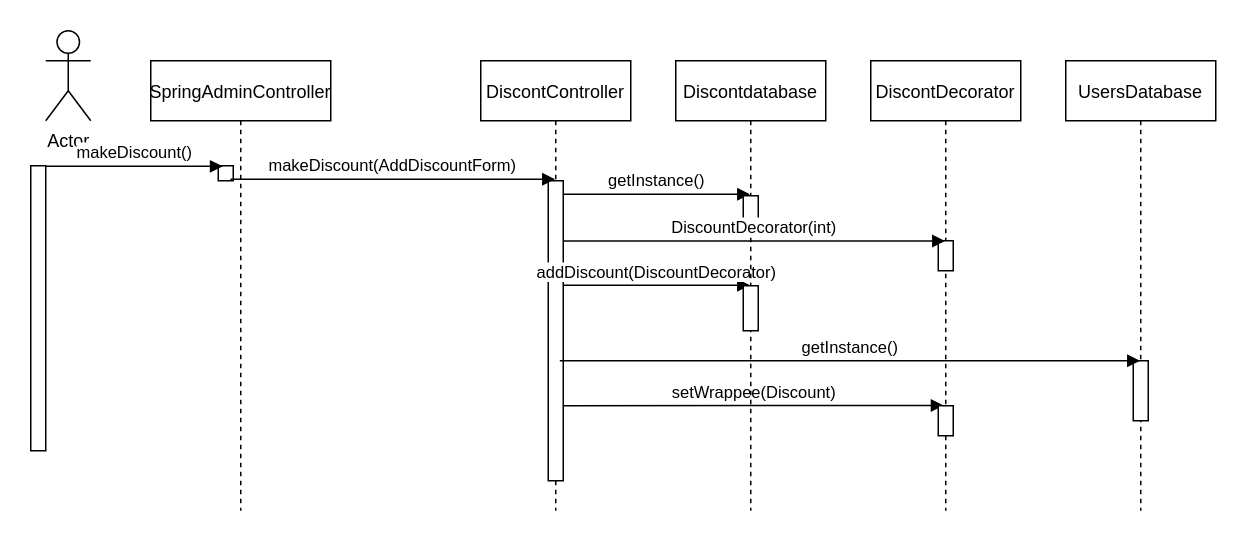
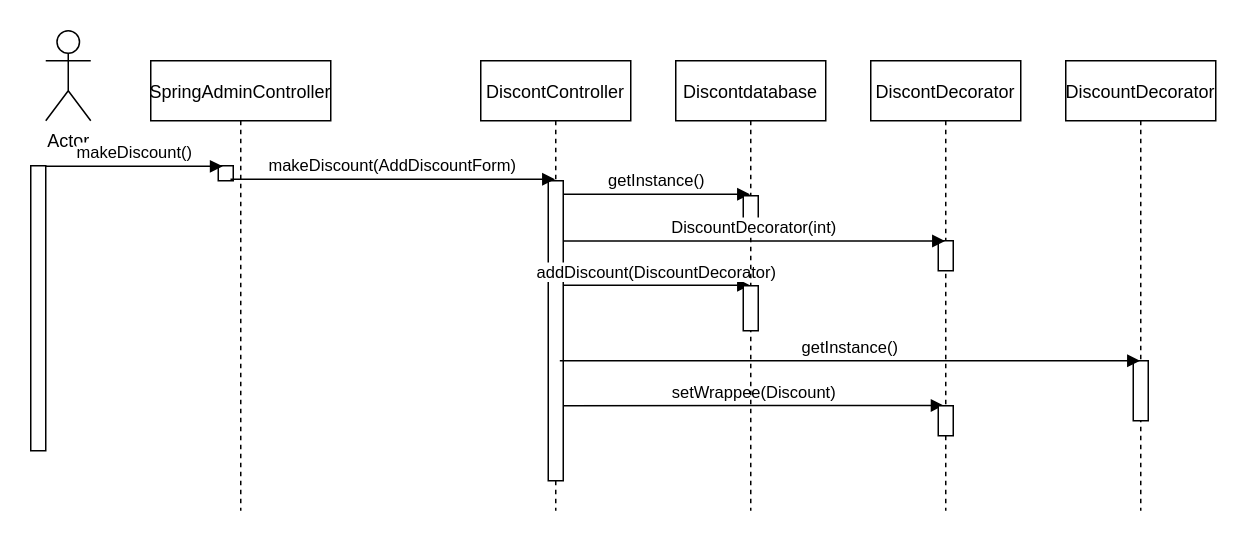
node "UsersDatabase": label "UsersDatabase" -> "DiscountDecorator"
